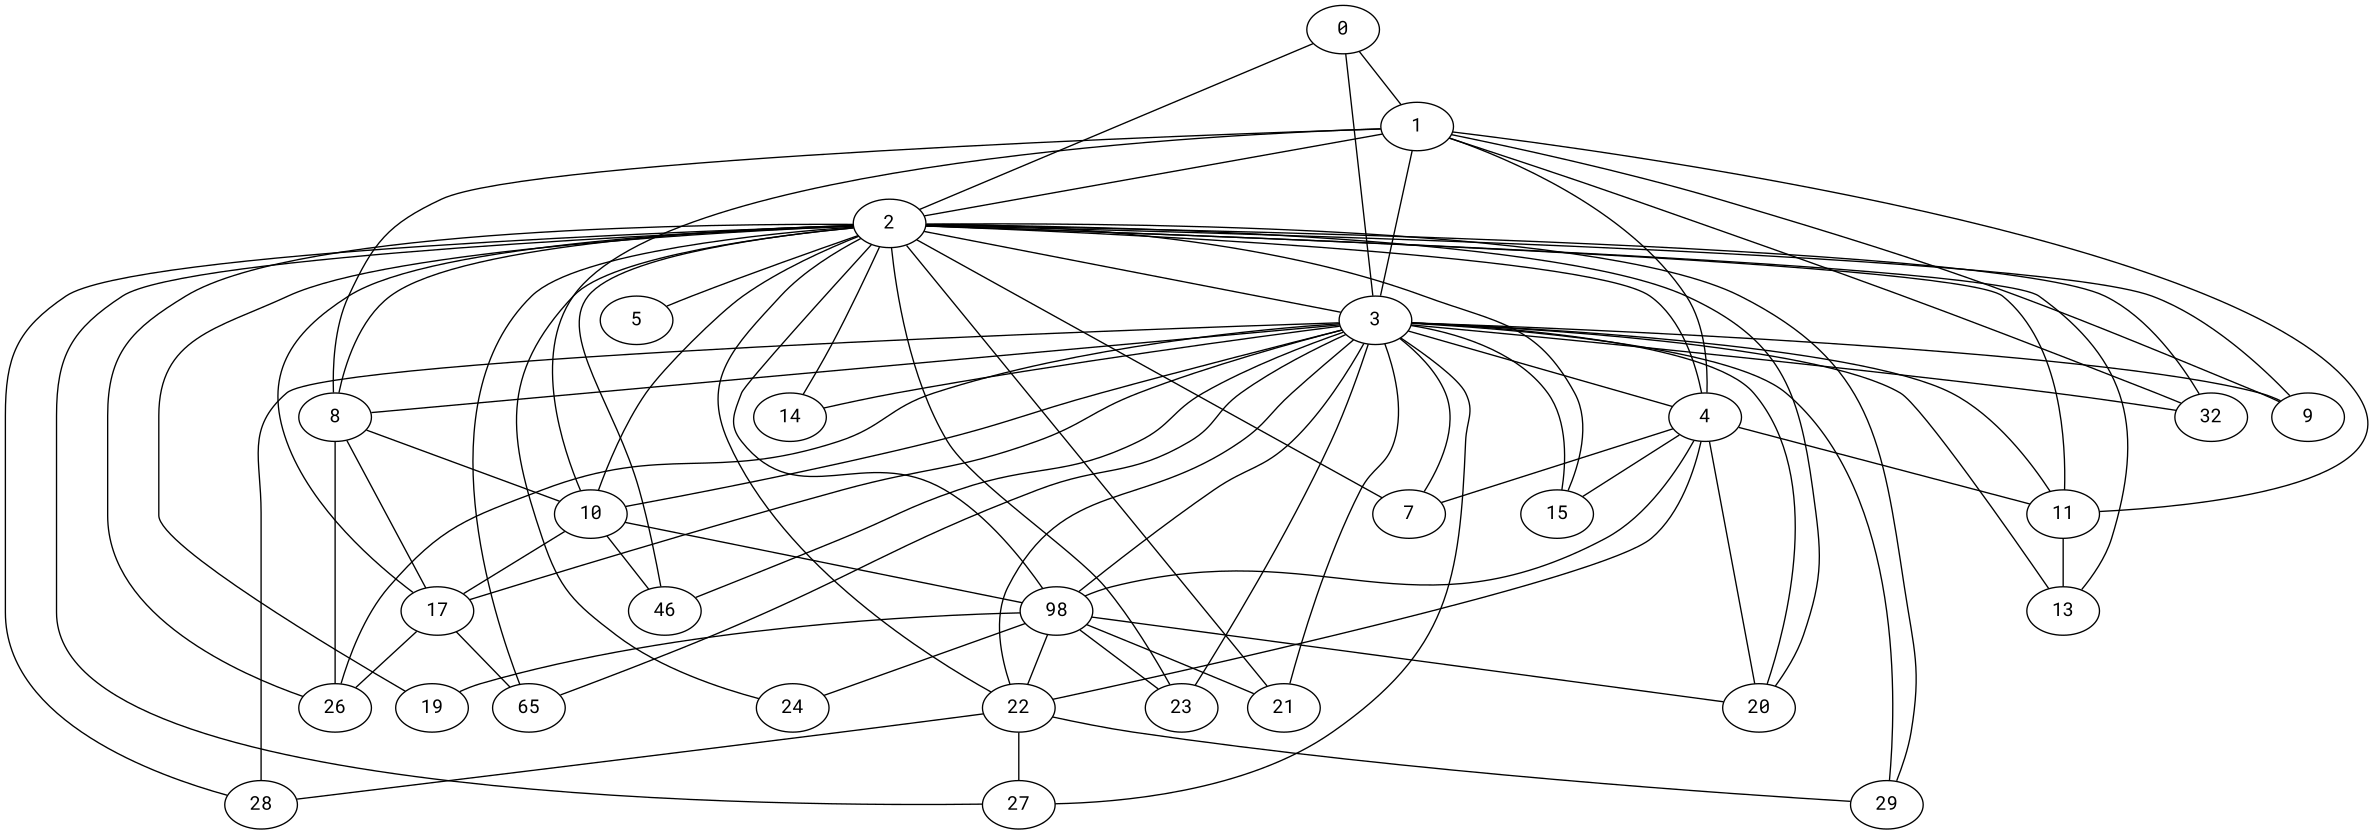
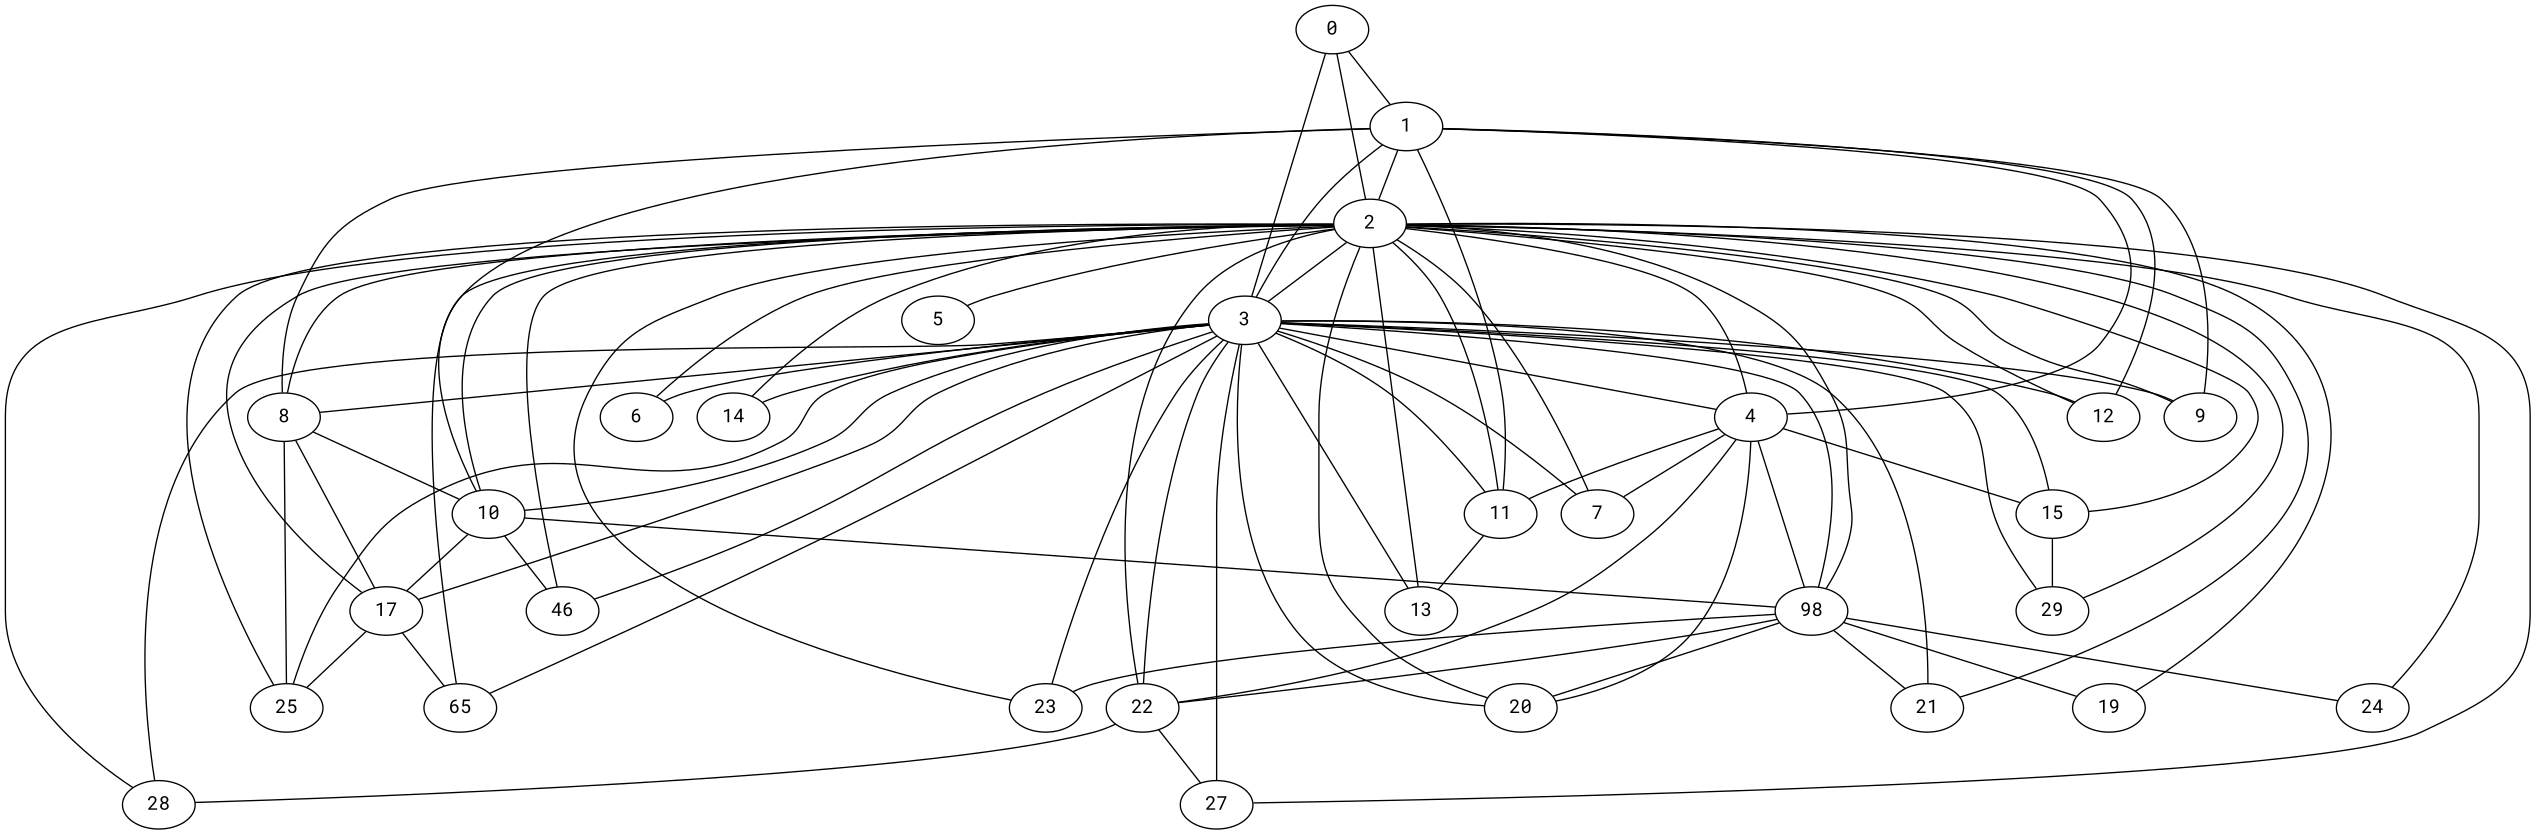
node "6": added
node "32": label "32" -> "12"
node "26": label "26" -> "25"
edge "22" -- "29": now "15" -- "29"
